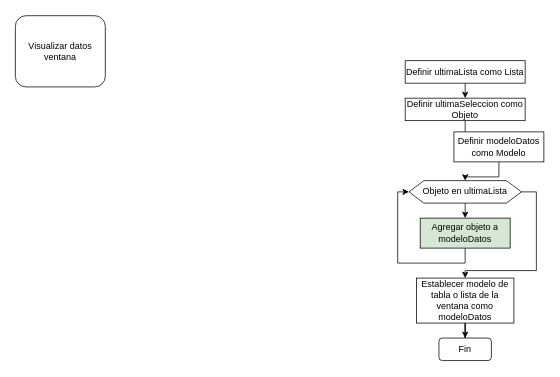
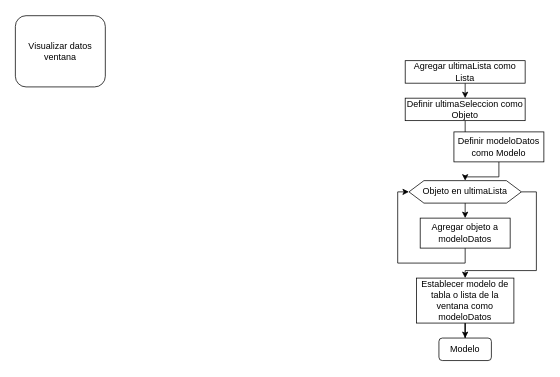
node "Definir ultimaLista como Lista": label "Definir ultimaLista como Lista" -> "Agregar ultimaLista como Lista"
node "Agregar objeto a modeloDatos": fillcolor #d5e8d4 -> #ffffff
node "Fin": label "Fin" -> "Modelo"
